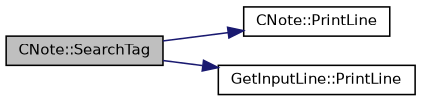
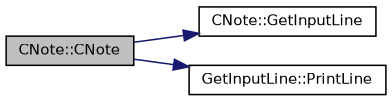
node "CNote::PrintLine": label "CNote::PrintLine" -> "CNote::GetInputLine"
node "CNote::SearchTag": label "CNote::SearchTag" -> "CNote::CNote"
